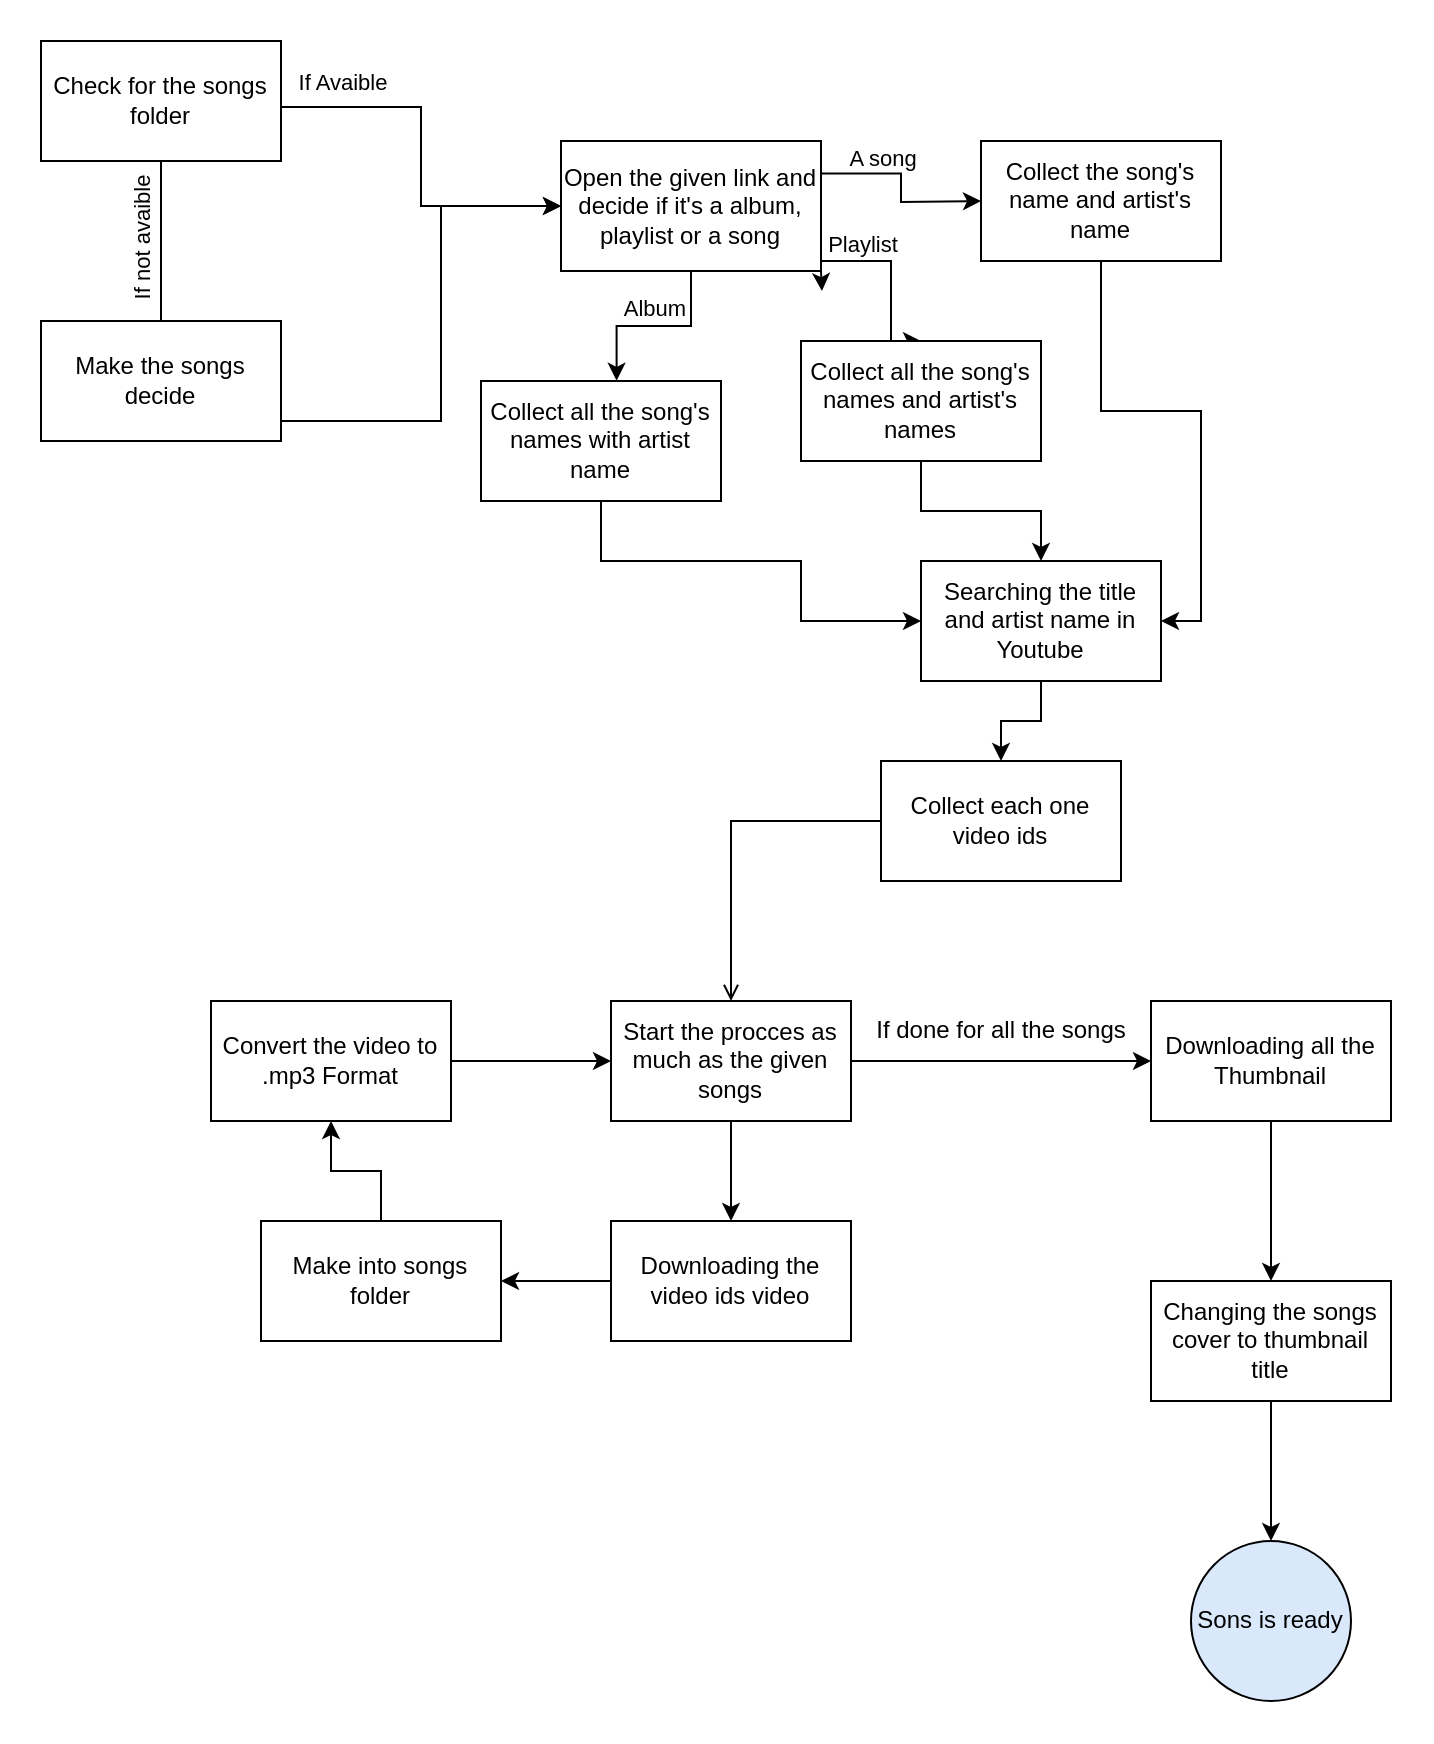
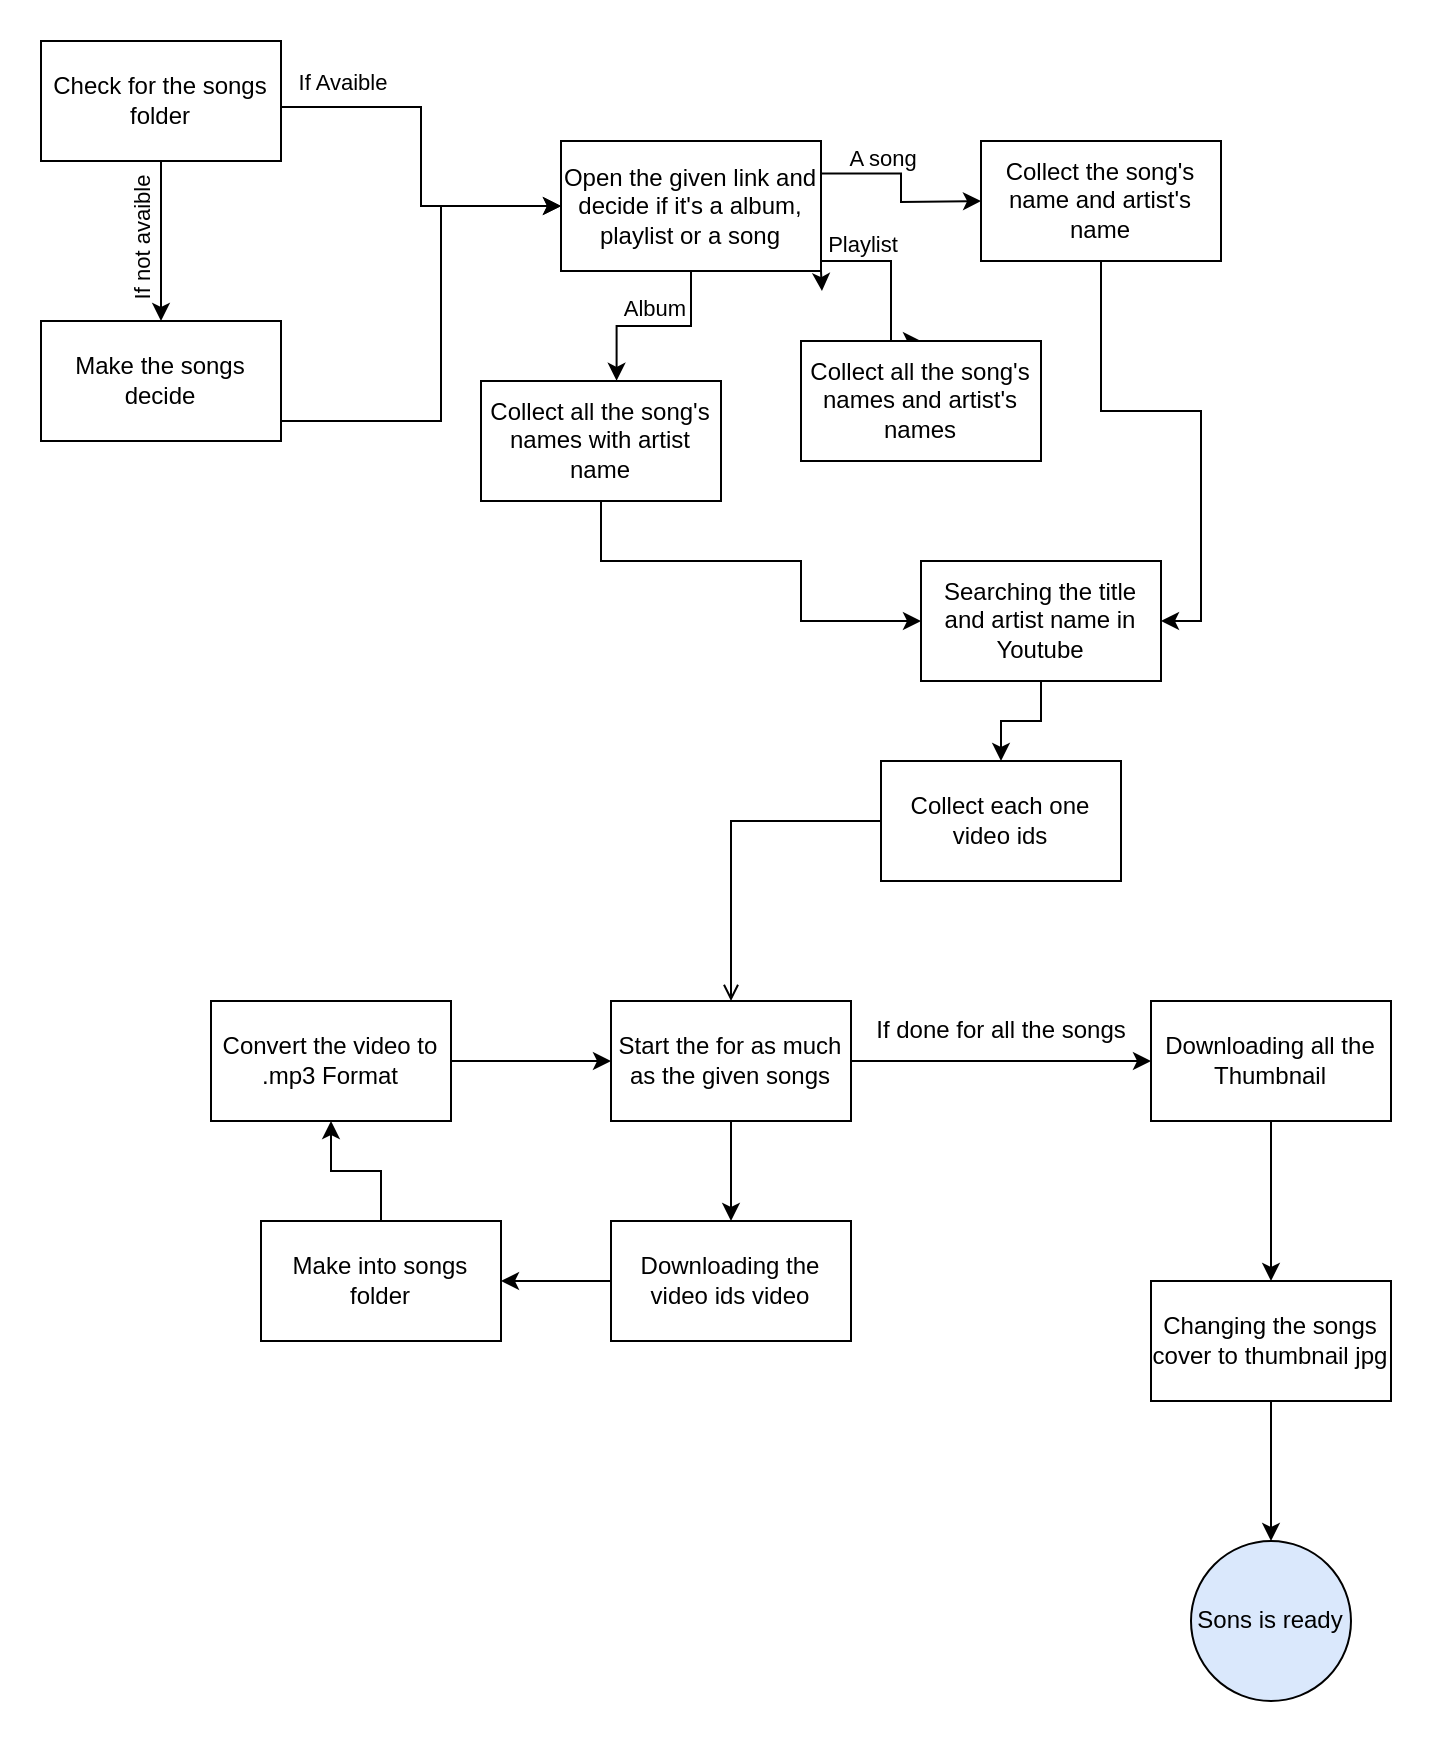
edge "Check for the songs folder" -- "Make the songs decide": arrowhead none -> classic
edge "Collect all the song's names and artist's names" -> "Searching the title and artist name in Youtube": removed
node "Start the procces as much as the given songs": label "Start the procces as much as the given songs" -> "Start the for as much as the given songs"
node "Changing the songs cover to thumbnail title": label "Changing the songs cover to thumbnail title" -> "Changing the songs cover to thumbnail jpg"
